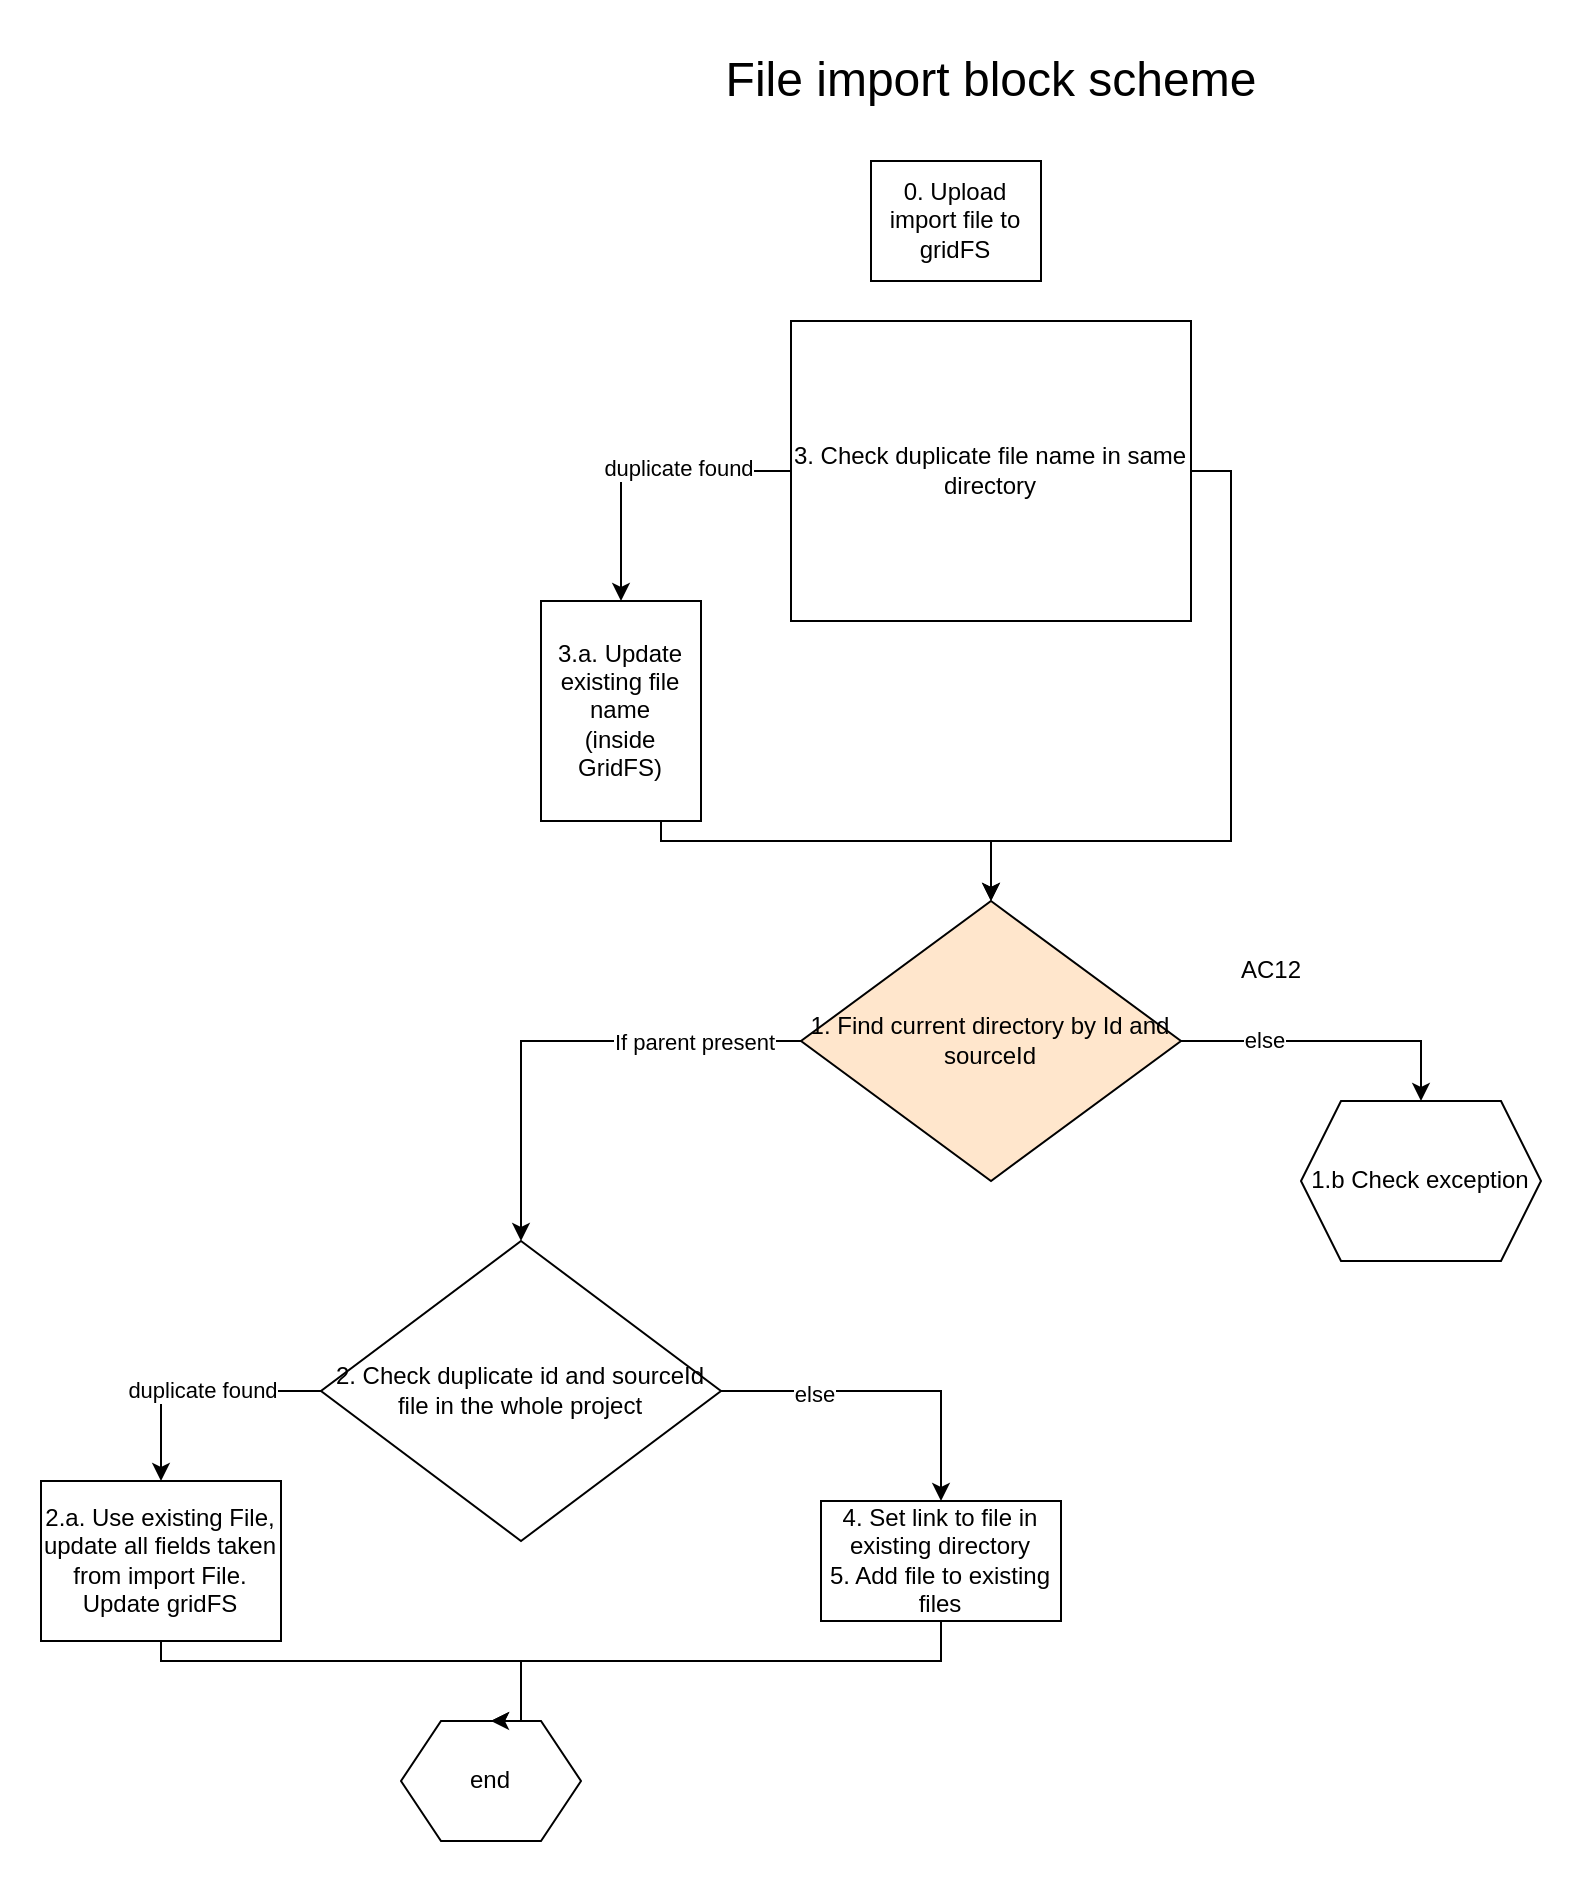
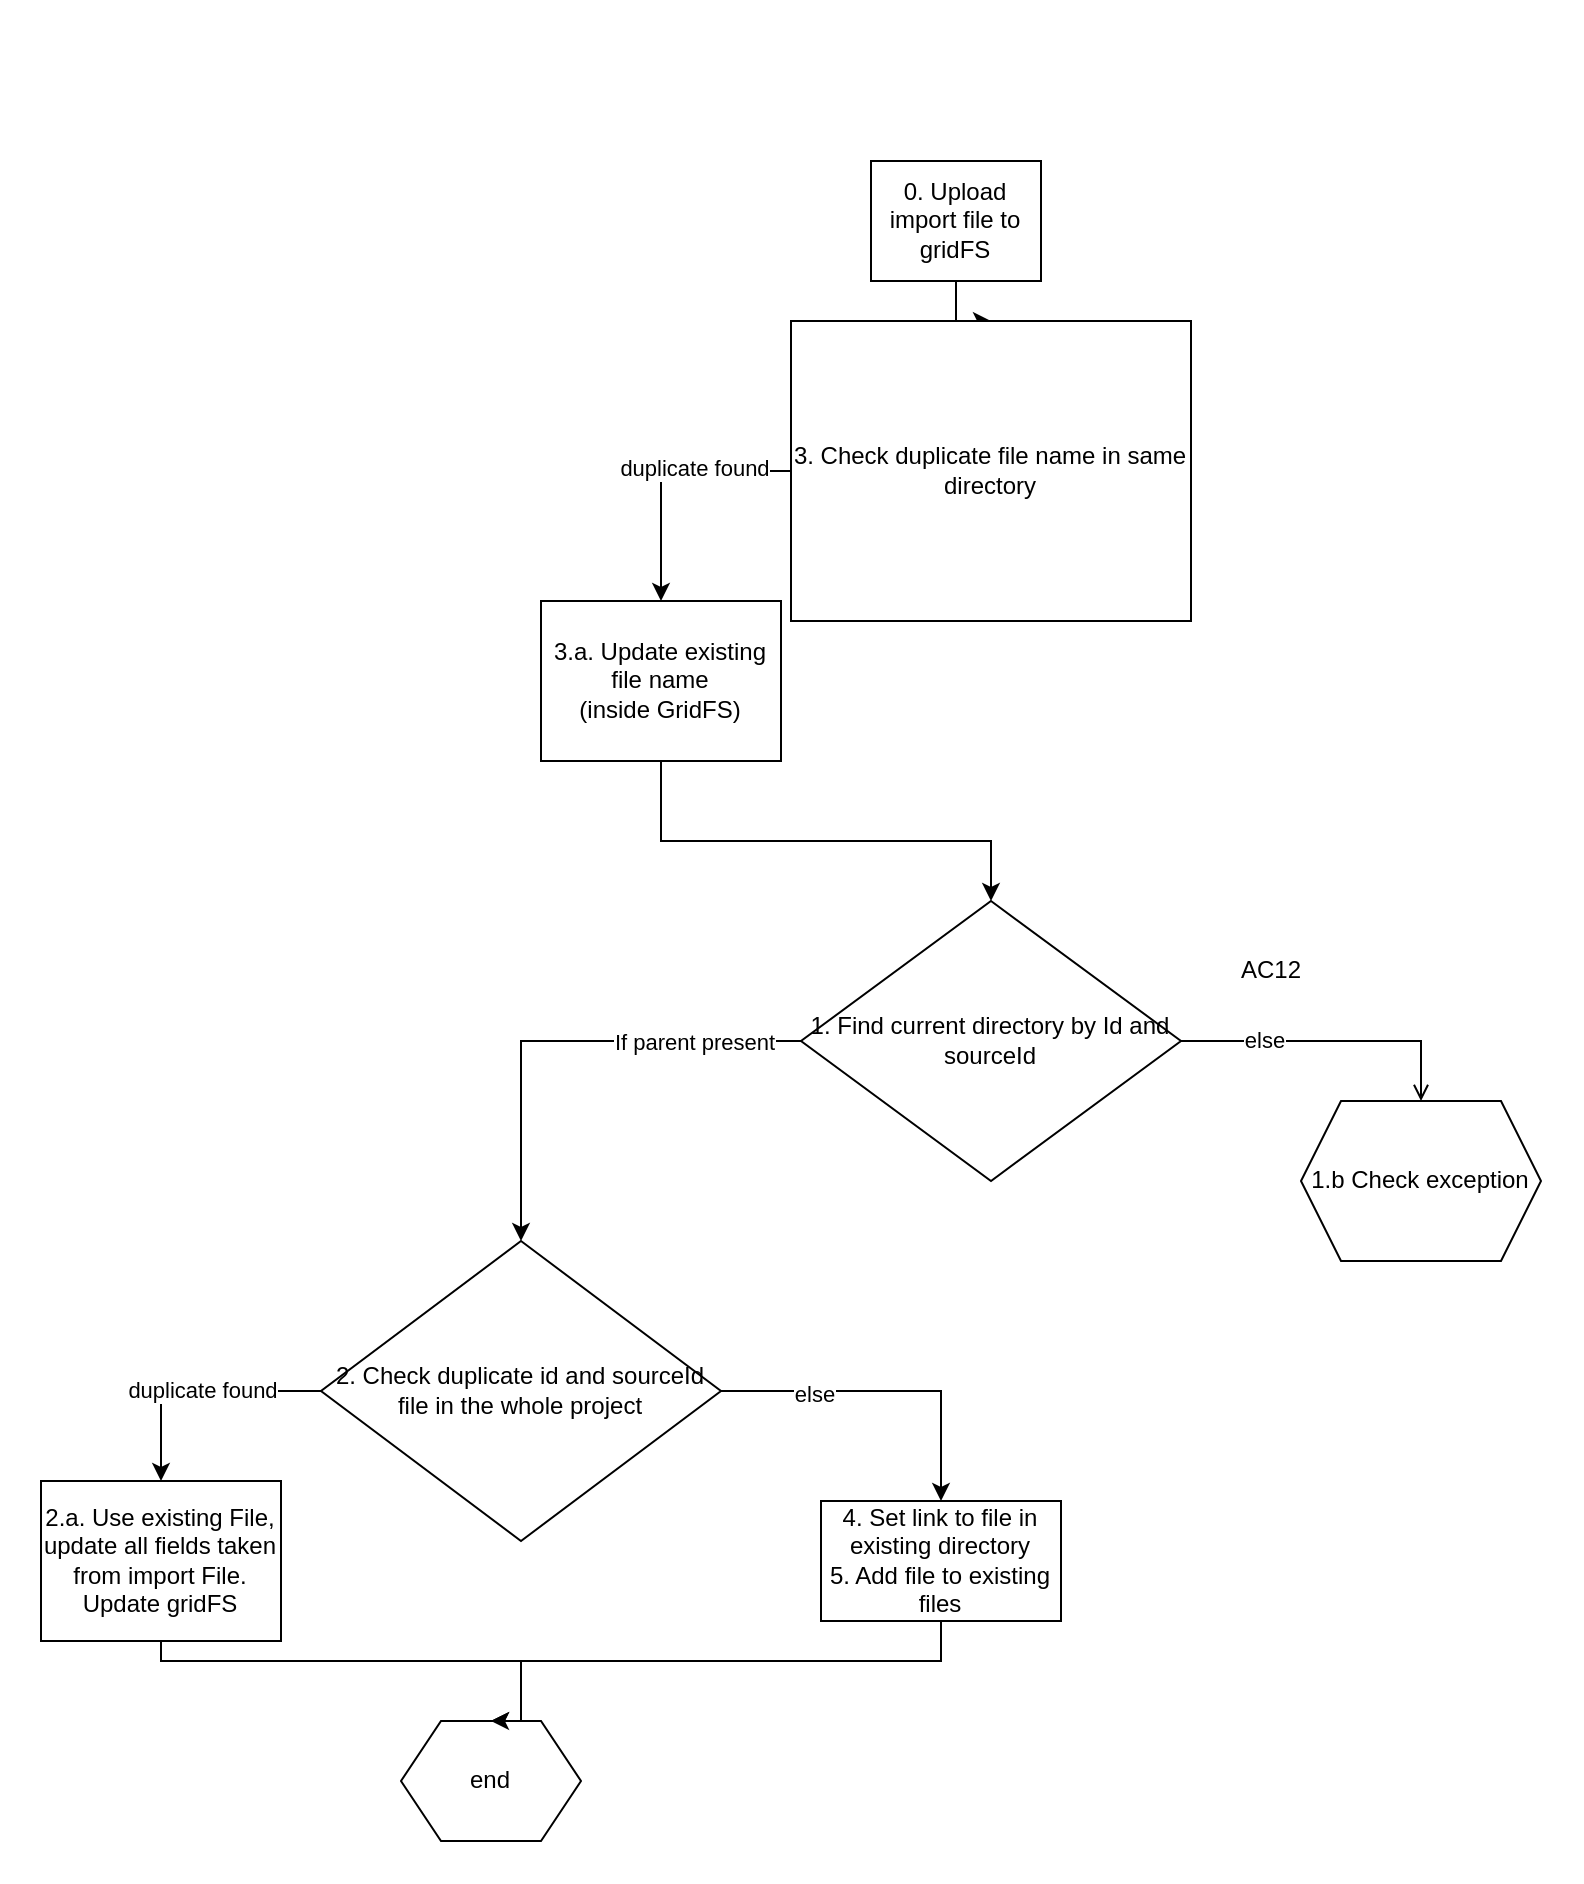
node "File import block scheme": removed
edge "0. Upload import file to gridFS" -> "3. Check duplicate file name in same directory": added
node "3.a. Update existing file name (inside GridFS)": size 160x220 -> 240x160
edge "3. Check duplicate file name in same directory" -> "1. Find current directory by Id and sourceId": removed
node "1. Find current directory by Id and sourceId": fillcolor #ffe6cc -> #ffffff
edge "1. Find current directory by Id and sourceId" -> "1.b Check exception": arrowhead classic -> open
